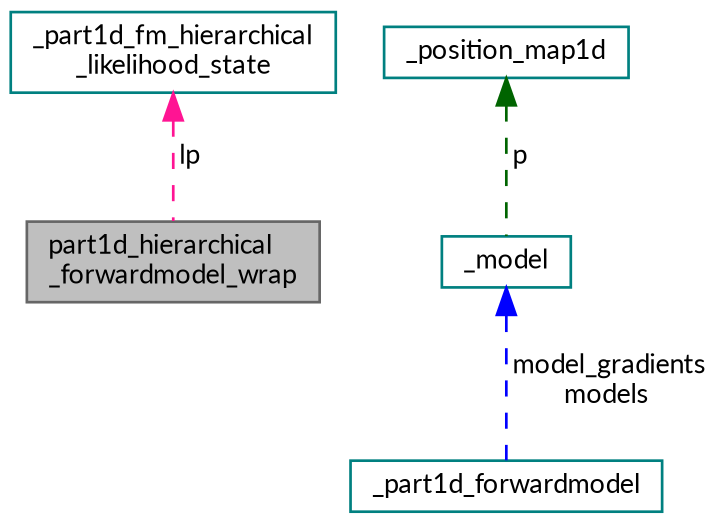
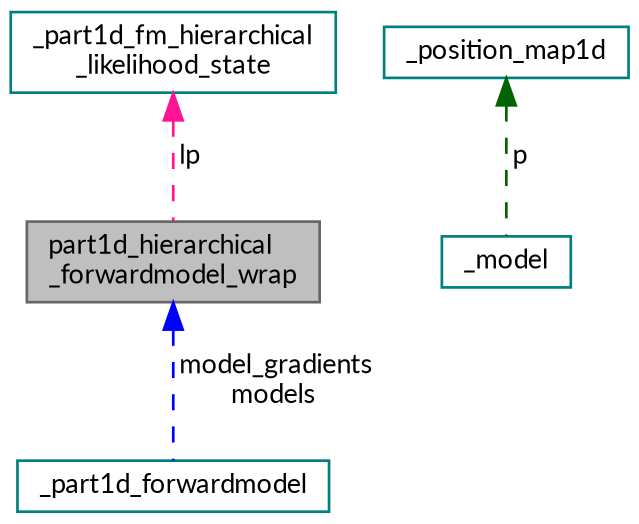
edge "_part1d_forwardmodel" -> "_model": now "_part1d_forwardmodel" -> "part1d_hierarchical _forwardmodel_wrap"
